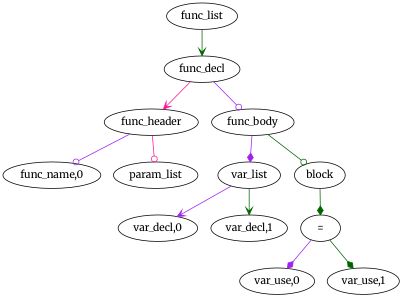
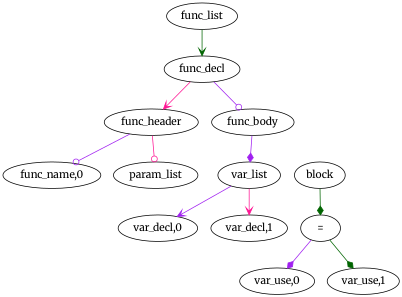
edge "func_body" -> "block": removed
edge "var_list" -> "var_decl,1": color darkgreen -> deeppink
